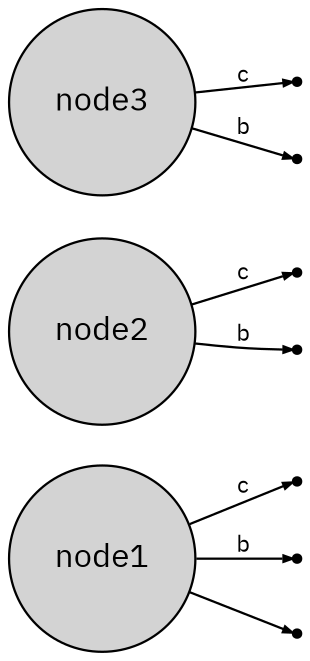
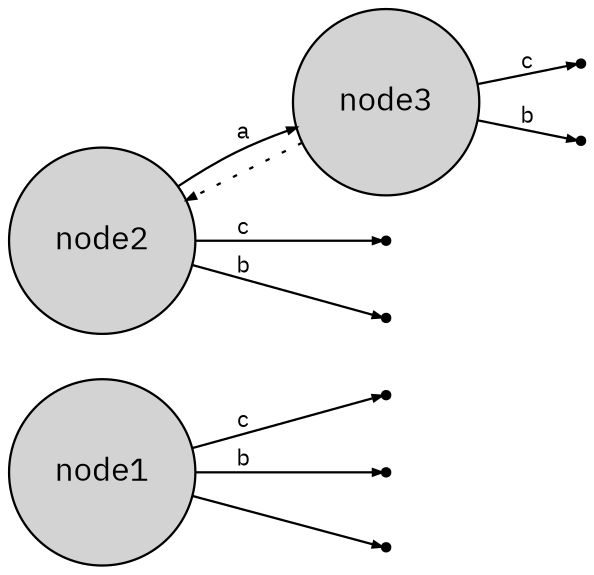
edge "node2" -> "node3": added, label "a"
edge "node3" -> "node2": added
